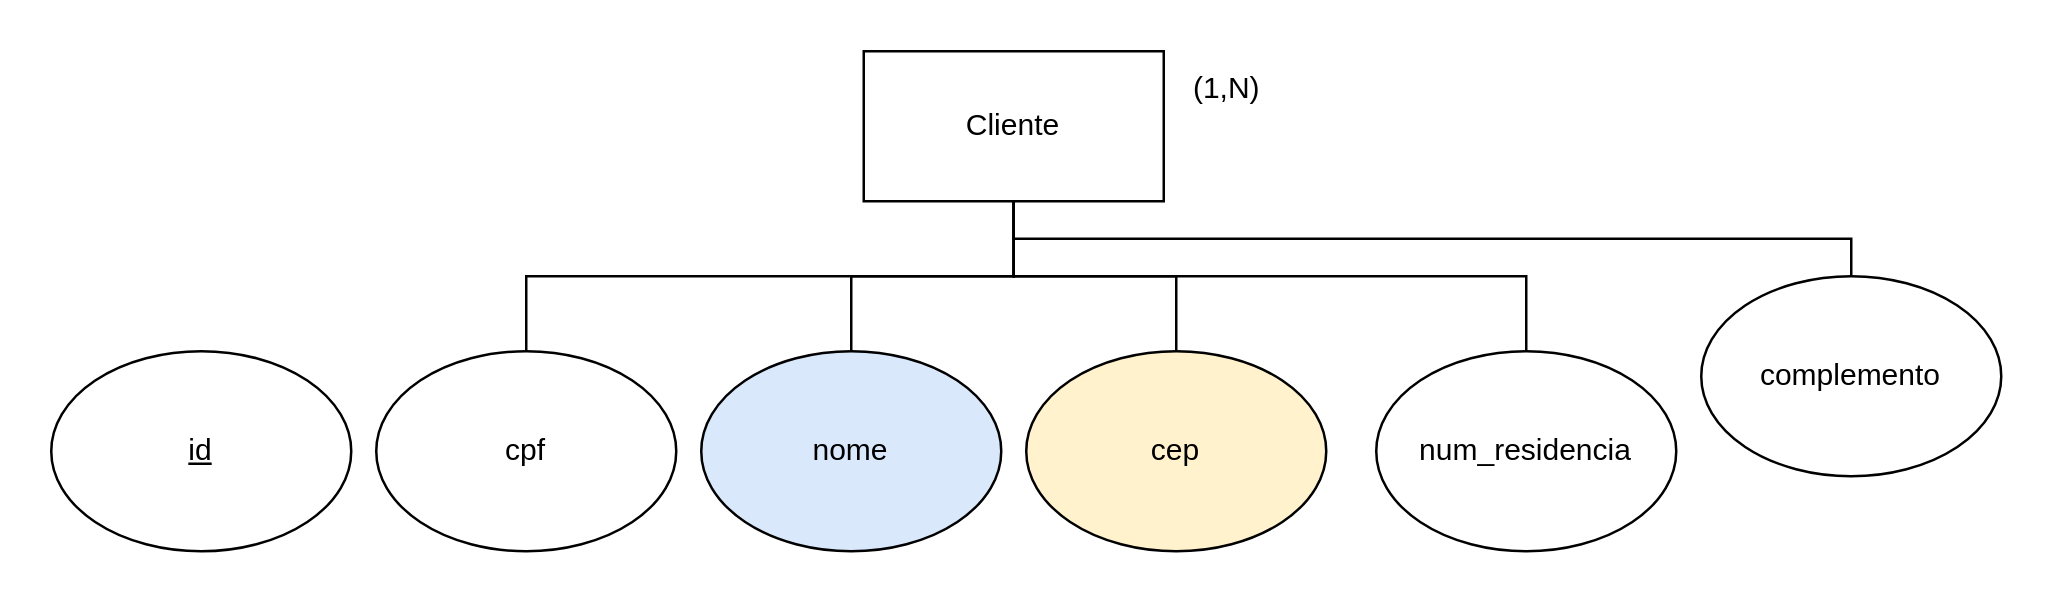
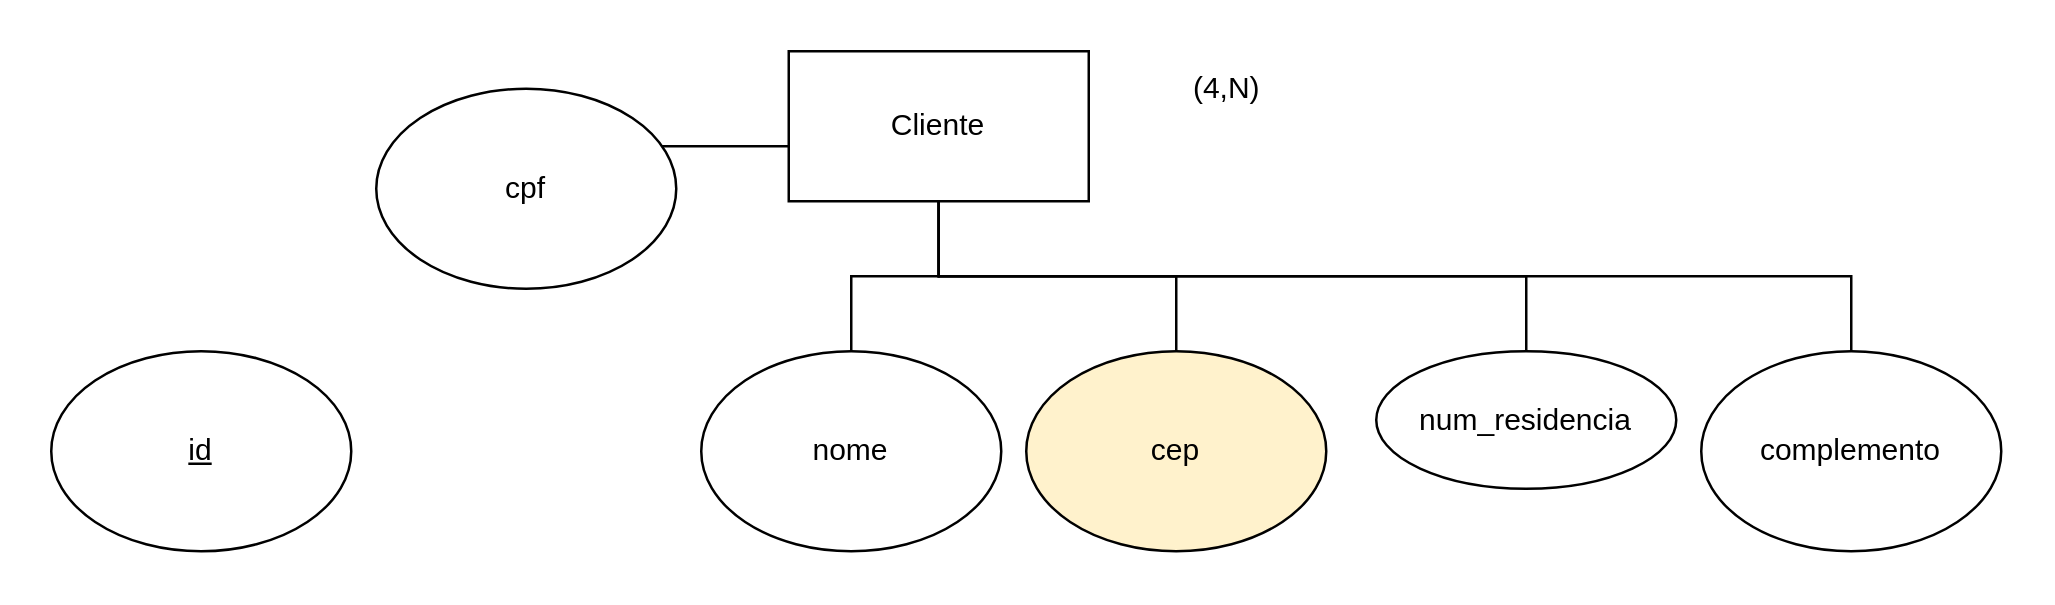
node "(1,N)": label "(1,N)" -> "(4,N)"
node "Cliente": moved (1014, 126) -> (939, 126)
node "complemento": moved (1851, 376) -> (1851, 451)
node "cpf": moved (526, 451) -> (526, 189)
node "nome": fillcolor #dae8fc -> #ffffff
node "num_residencia": size 300x200 -> 300x138
